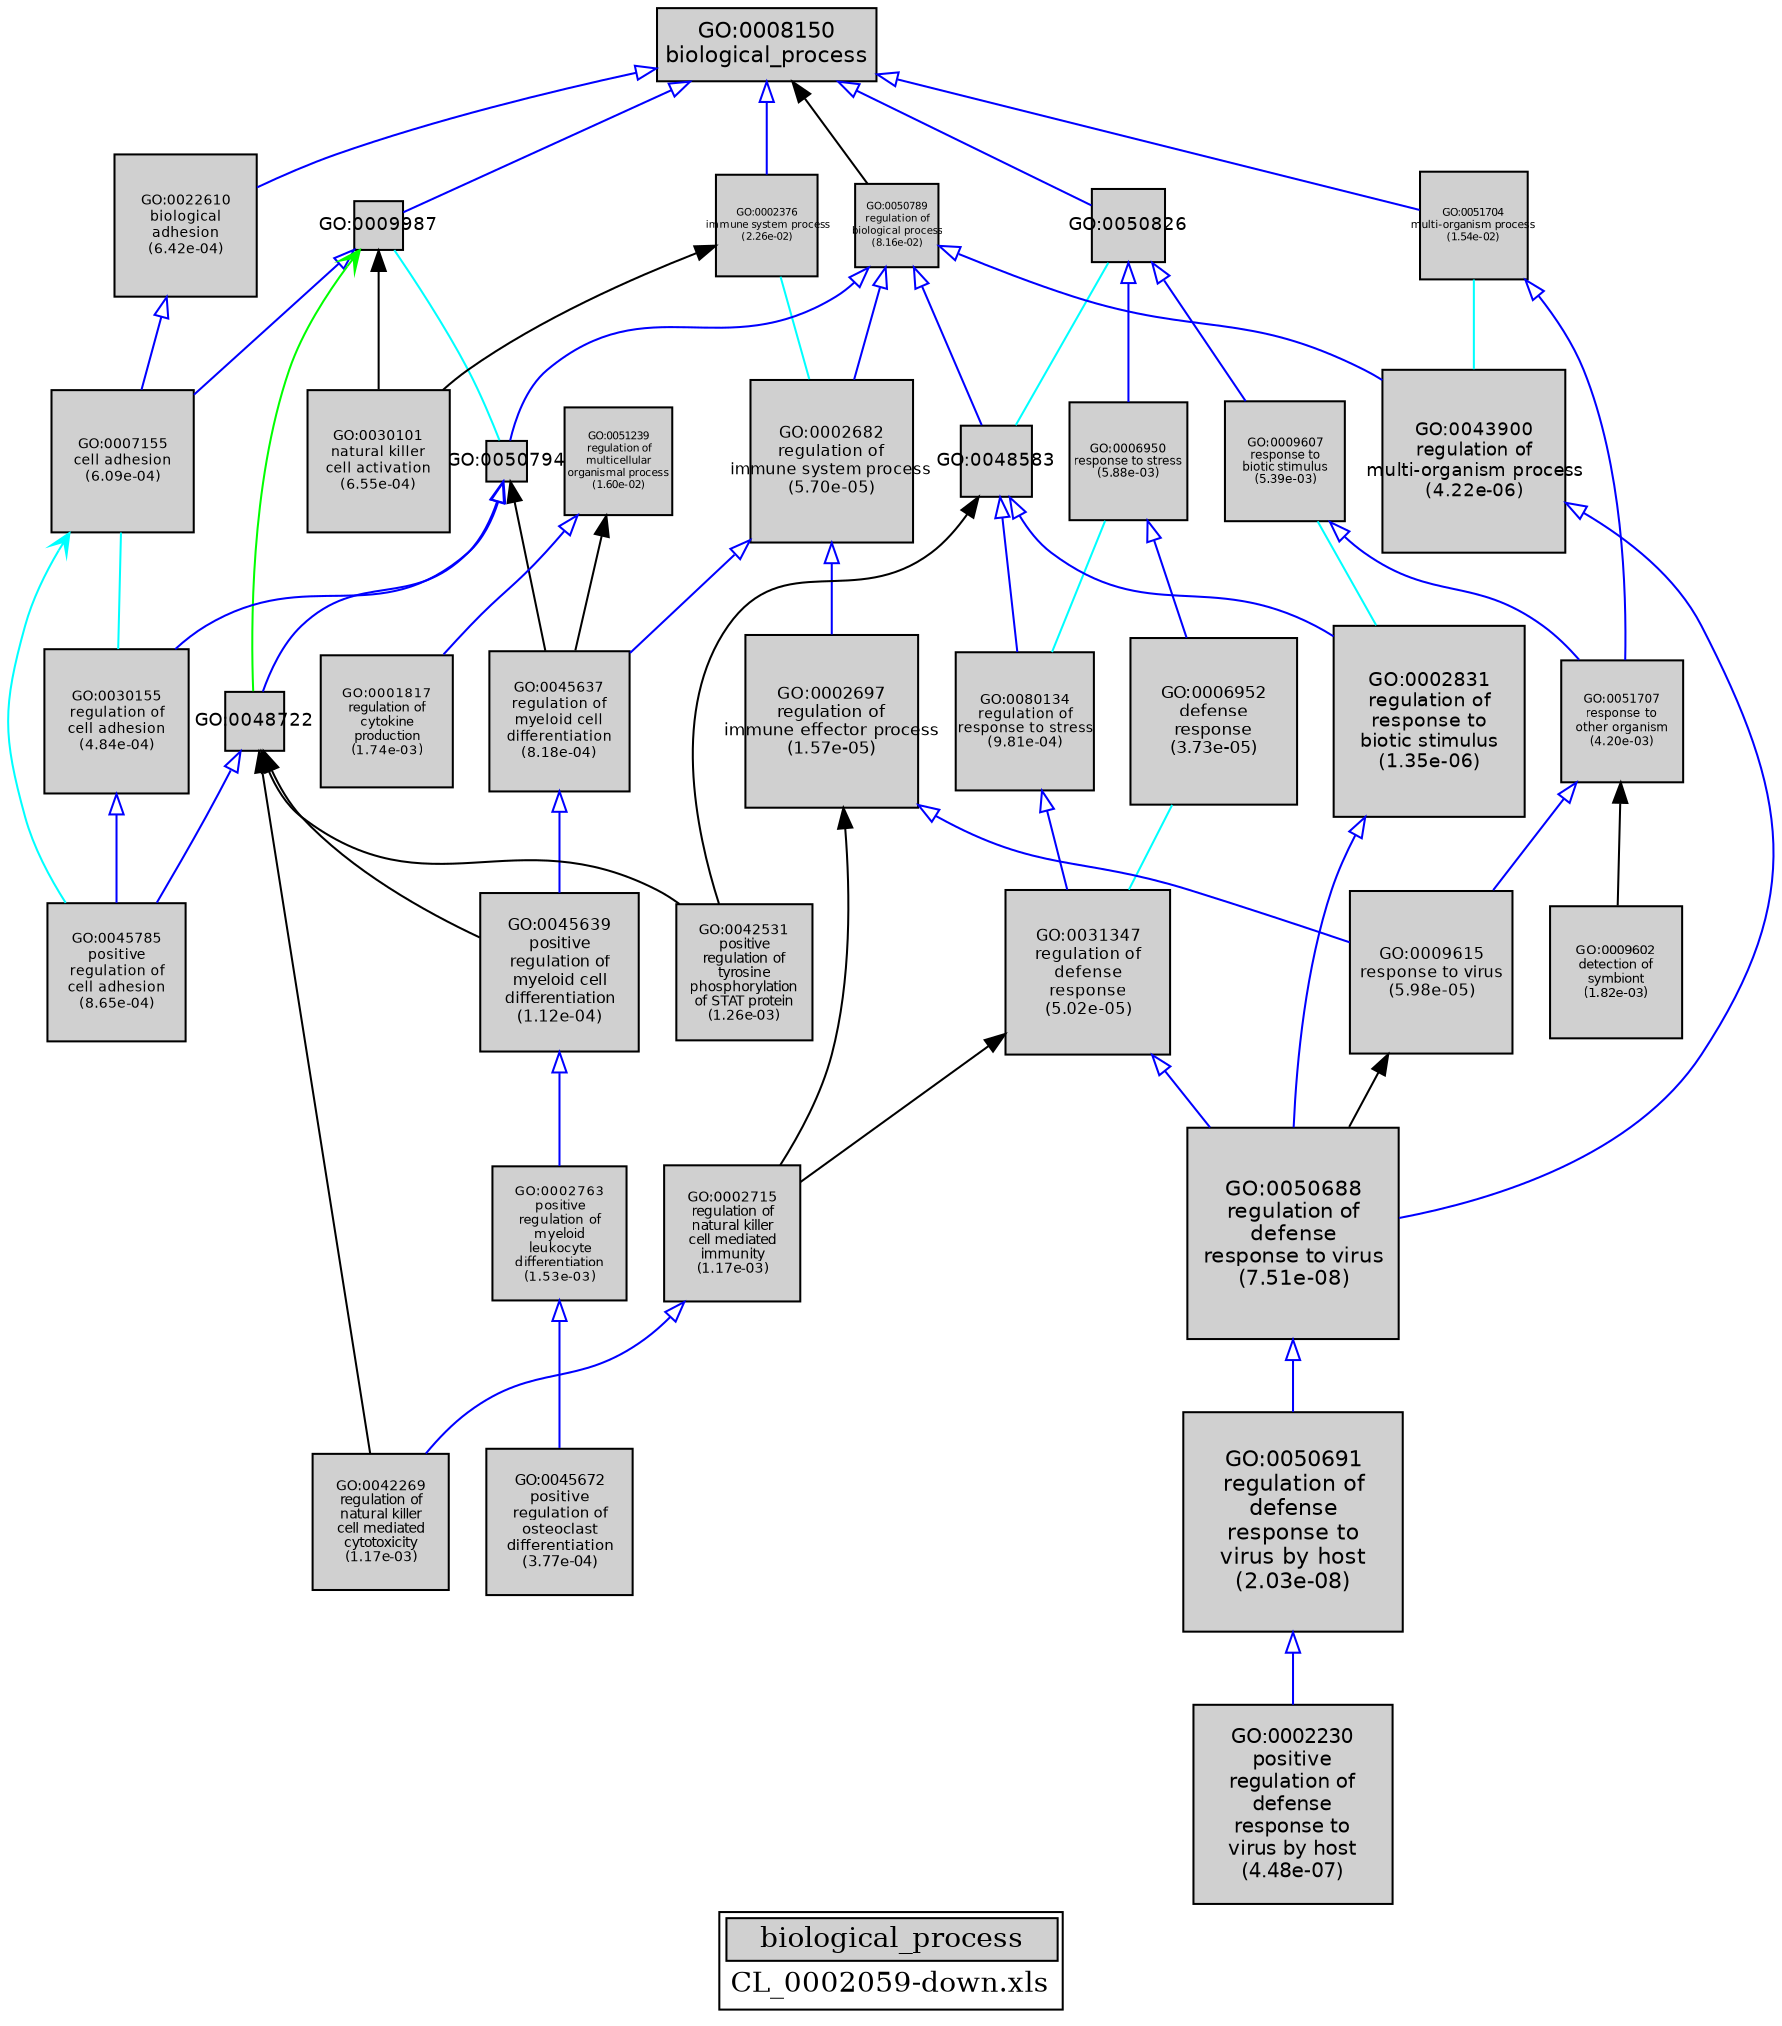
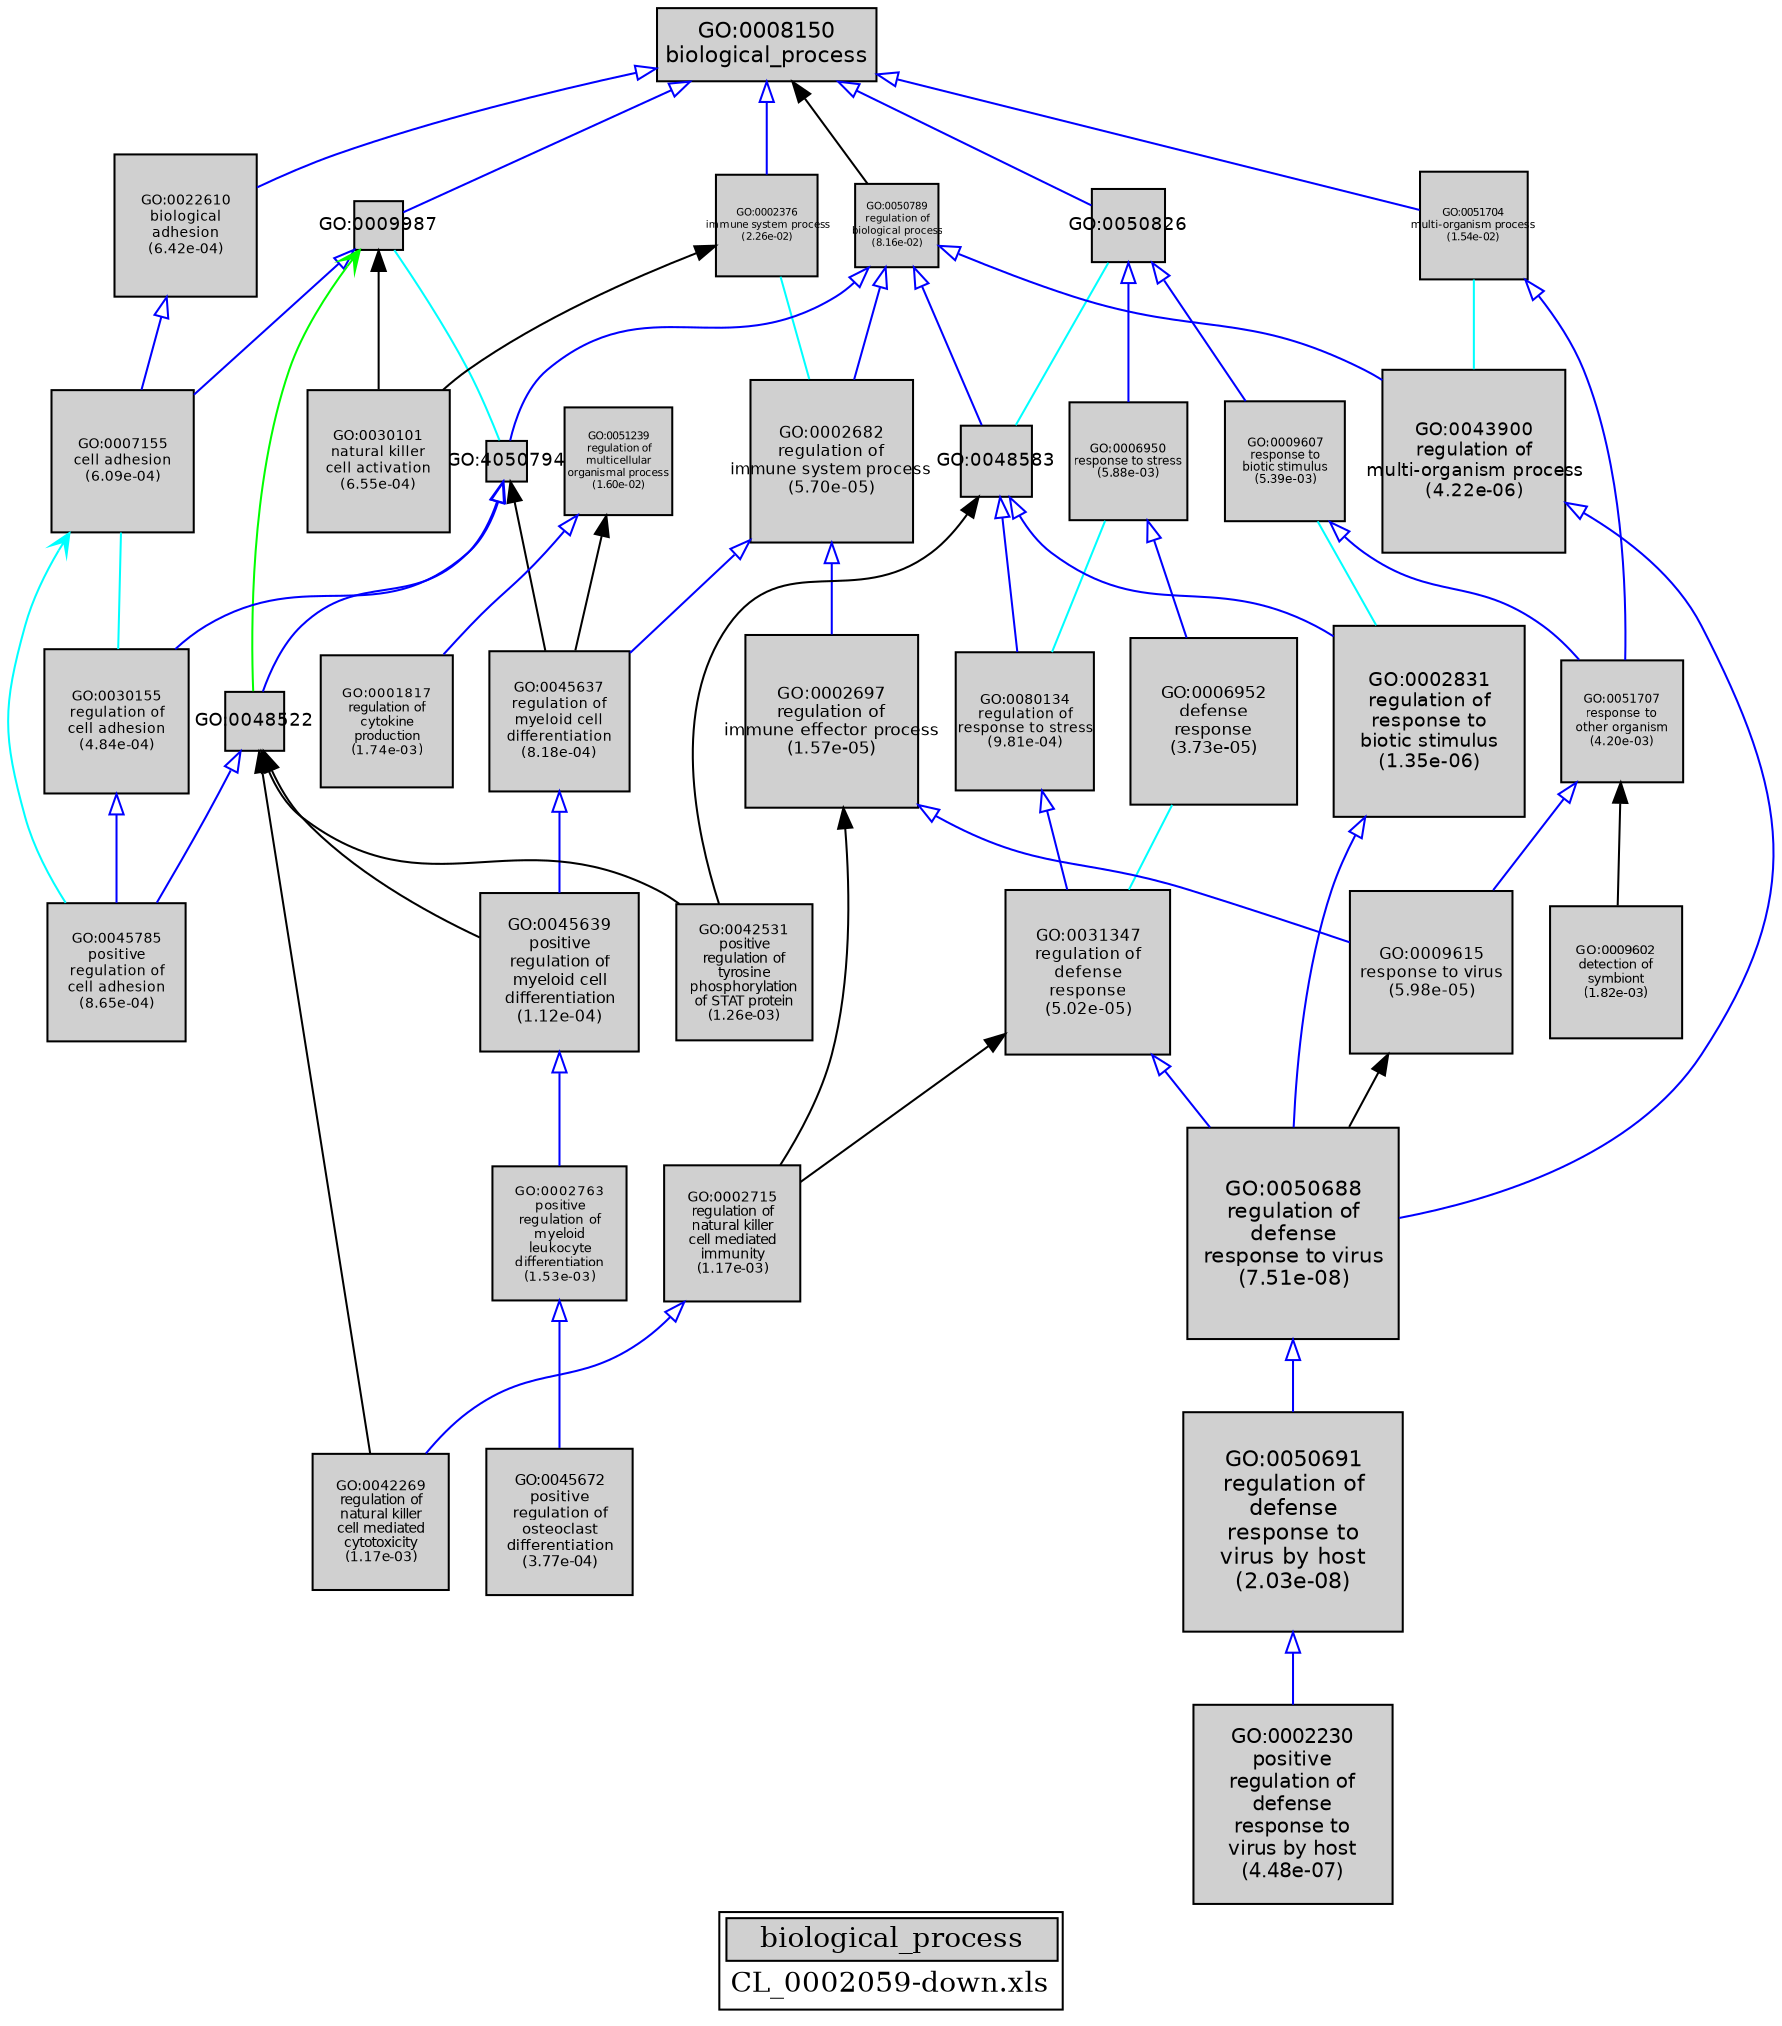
node "GO:0050794": label "GO:0050794" -> "GO:4050794"
node "GO:0048722": label "GO:0048722" -> "GO:0048522"
